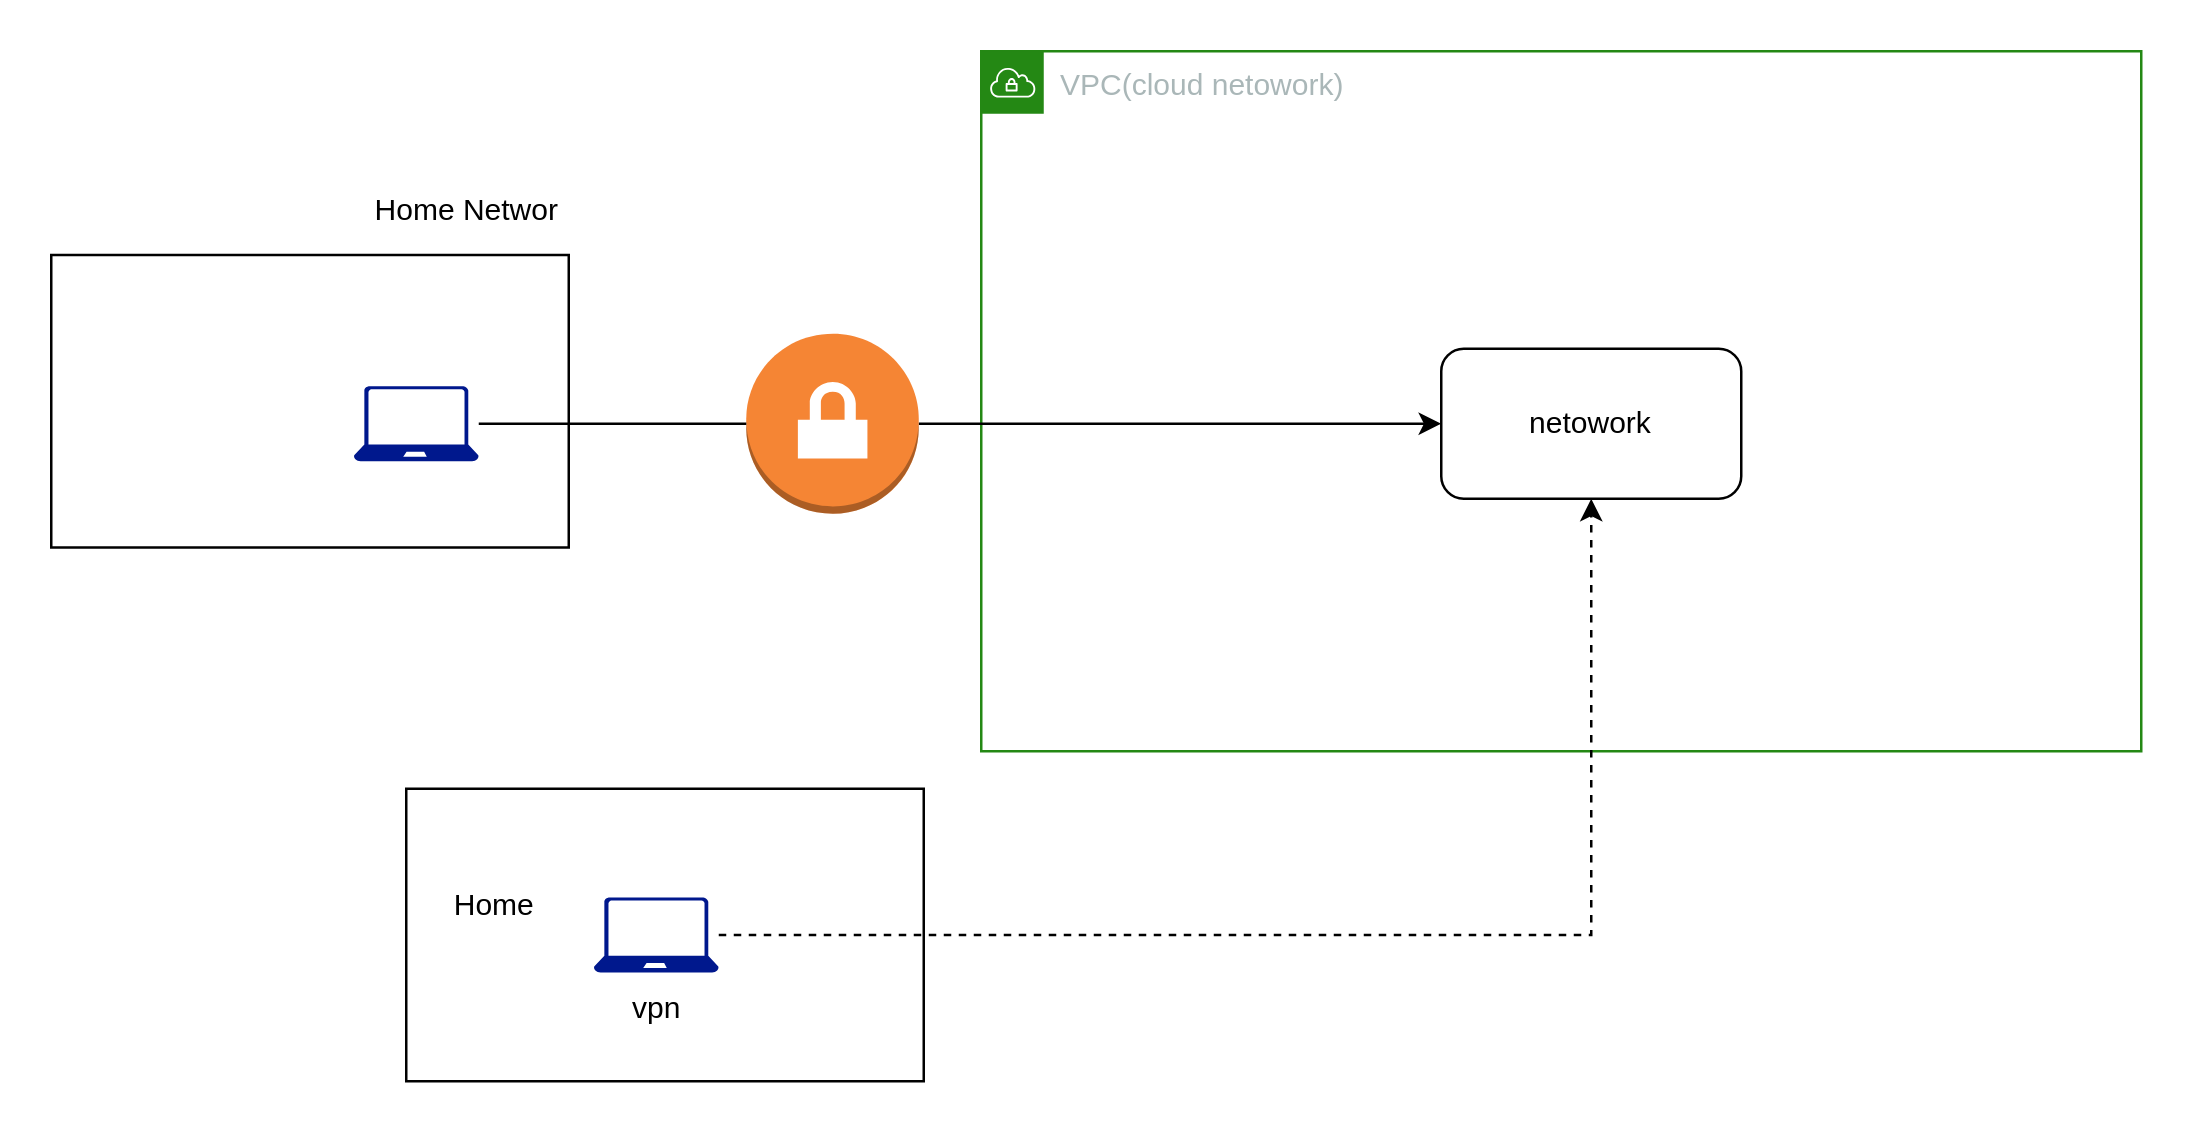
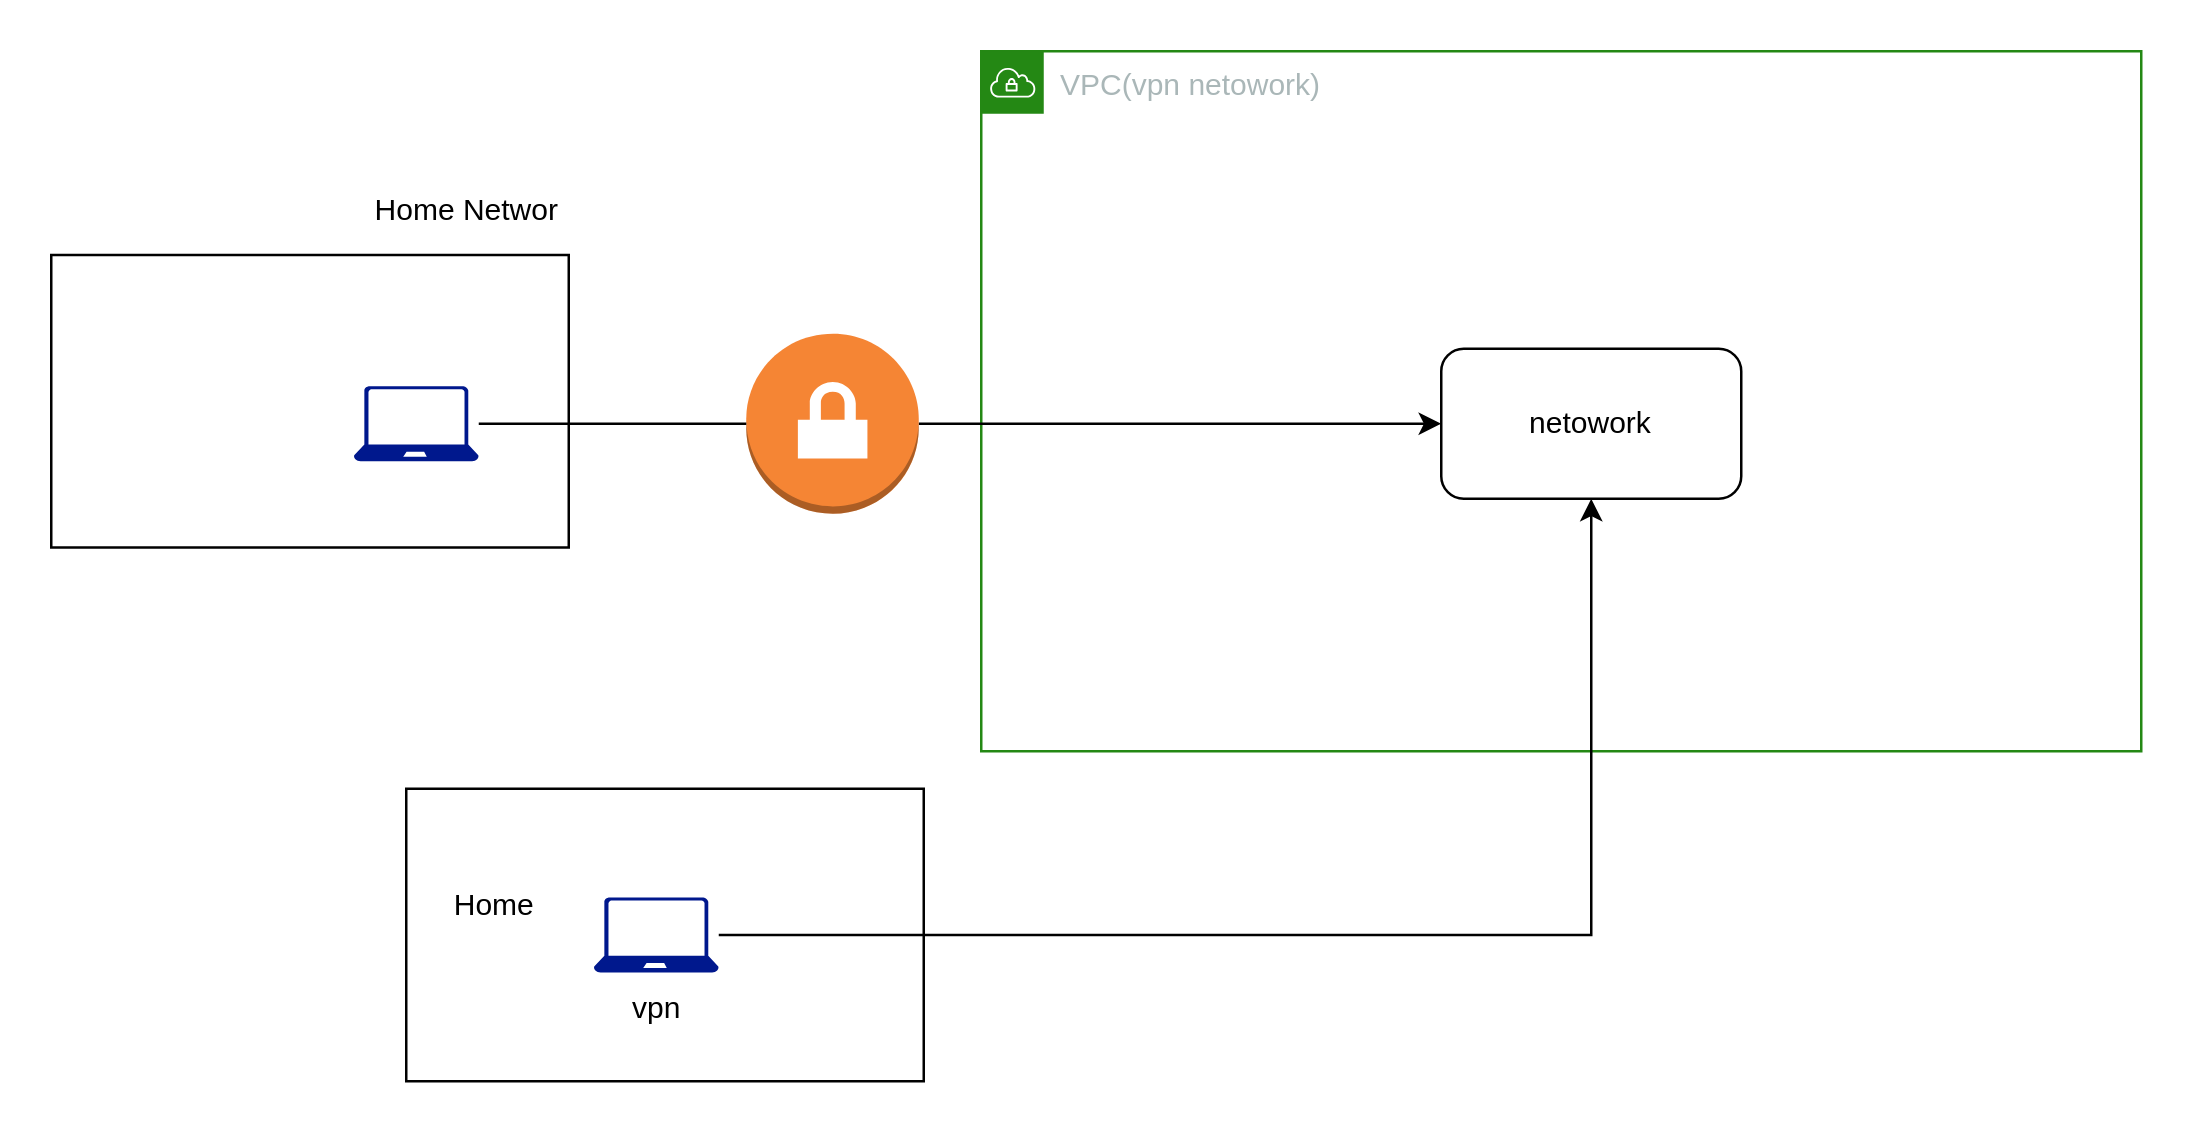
node "VPC(cloud netowork)": label "VPC(cloud netowork)" -> "VPC(vpn netowork)"
edge "vpn" -> "netowork": style dashed -> solid
